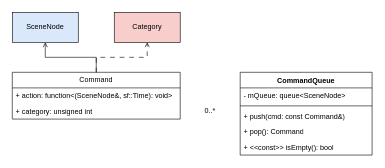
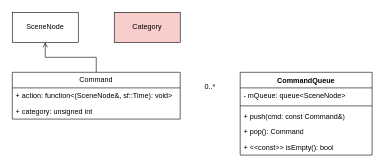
node "SceneNode": fillcolor #dae8fc -> #ffffff
edge "Command" -> "Category": removed
node "0..*": moved (210, 111) -> (210, 87)
